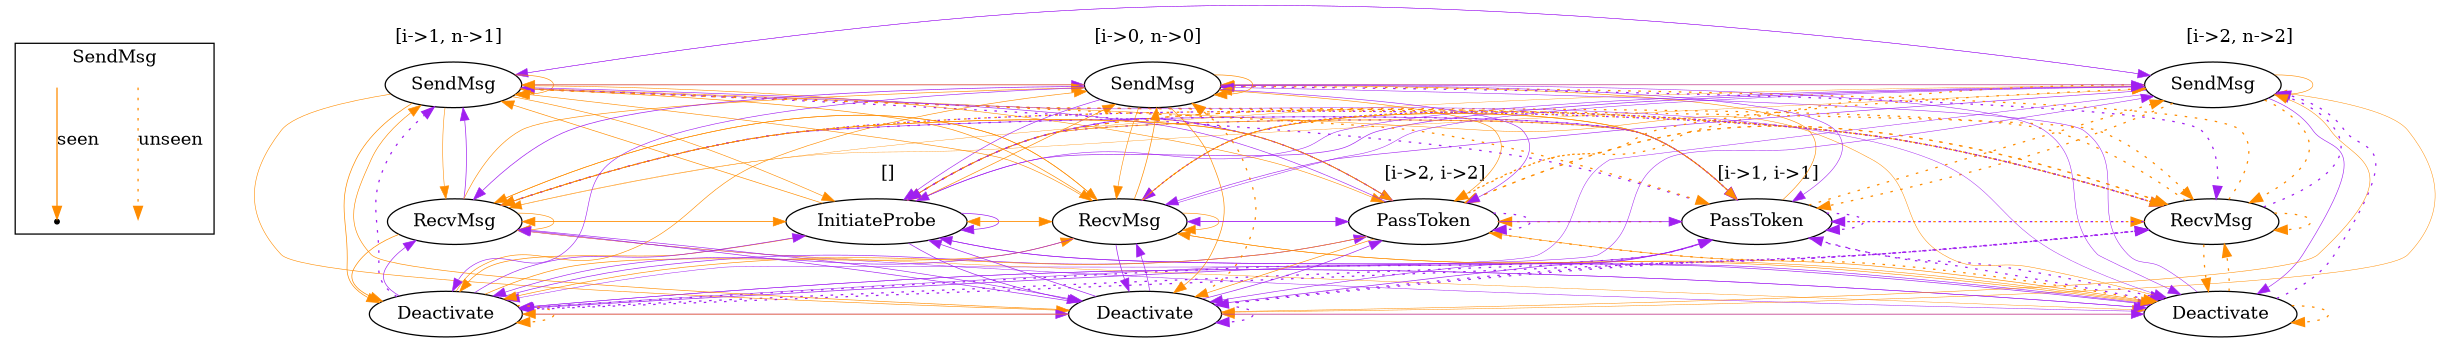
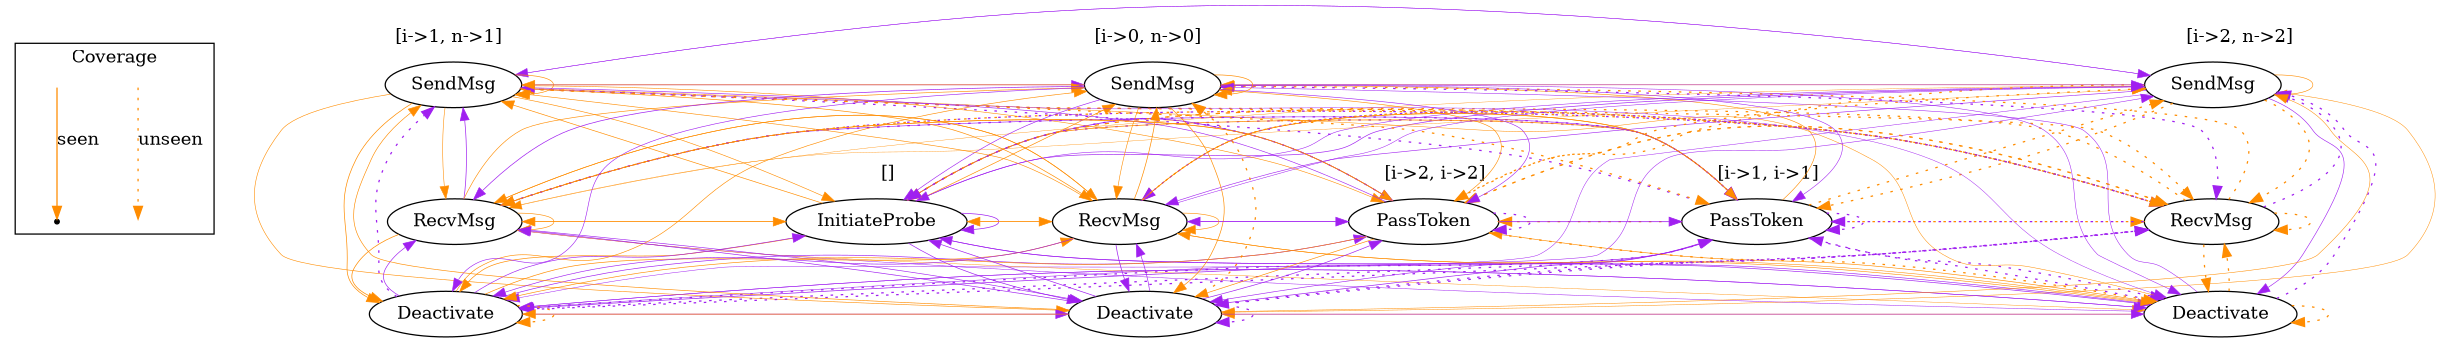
cluster "SendMsg": label "SendMsg" -> "Coverage"
